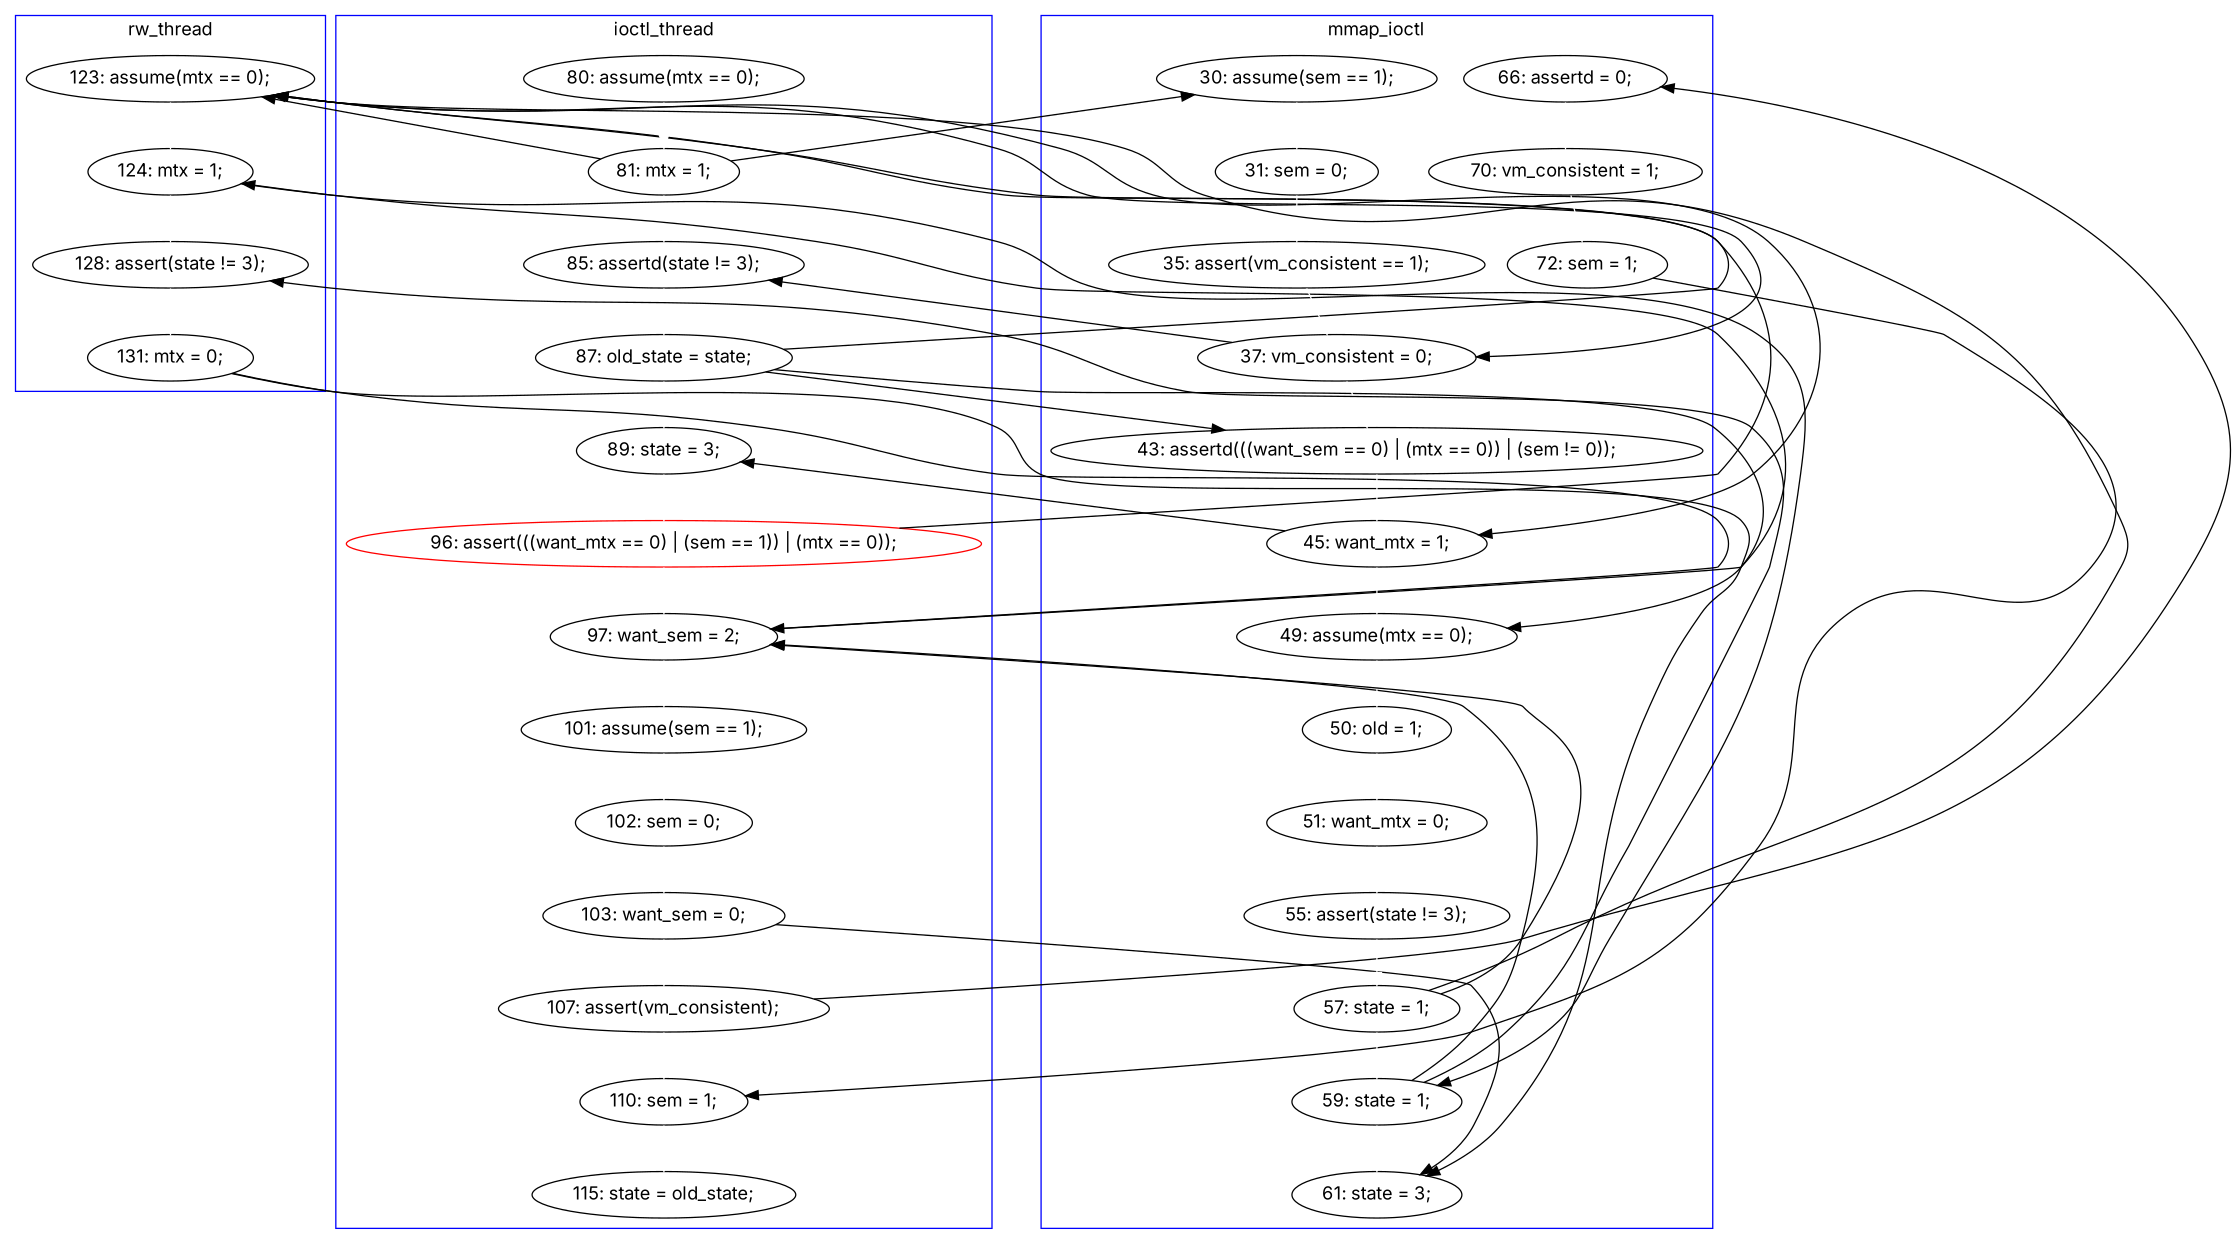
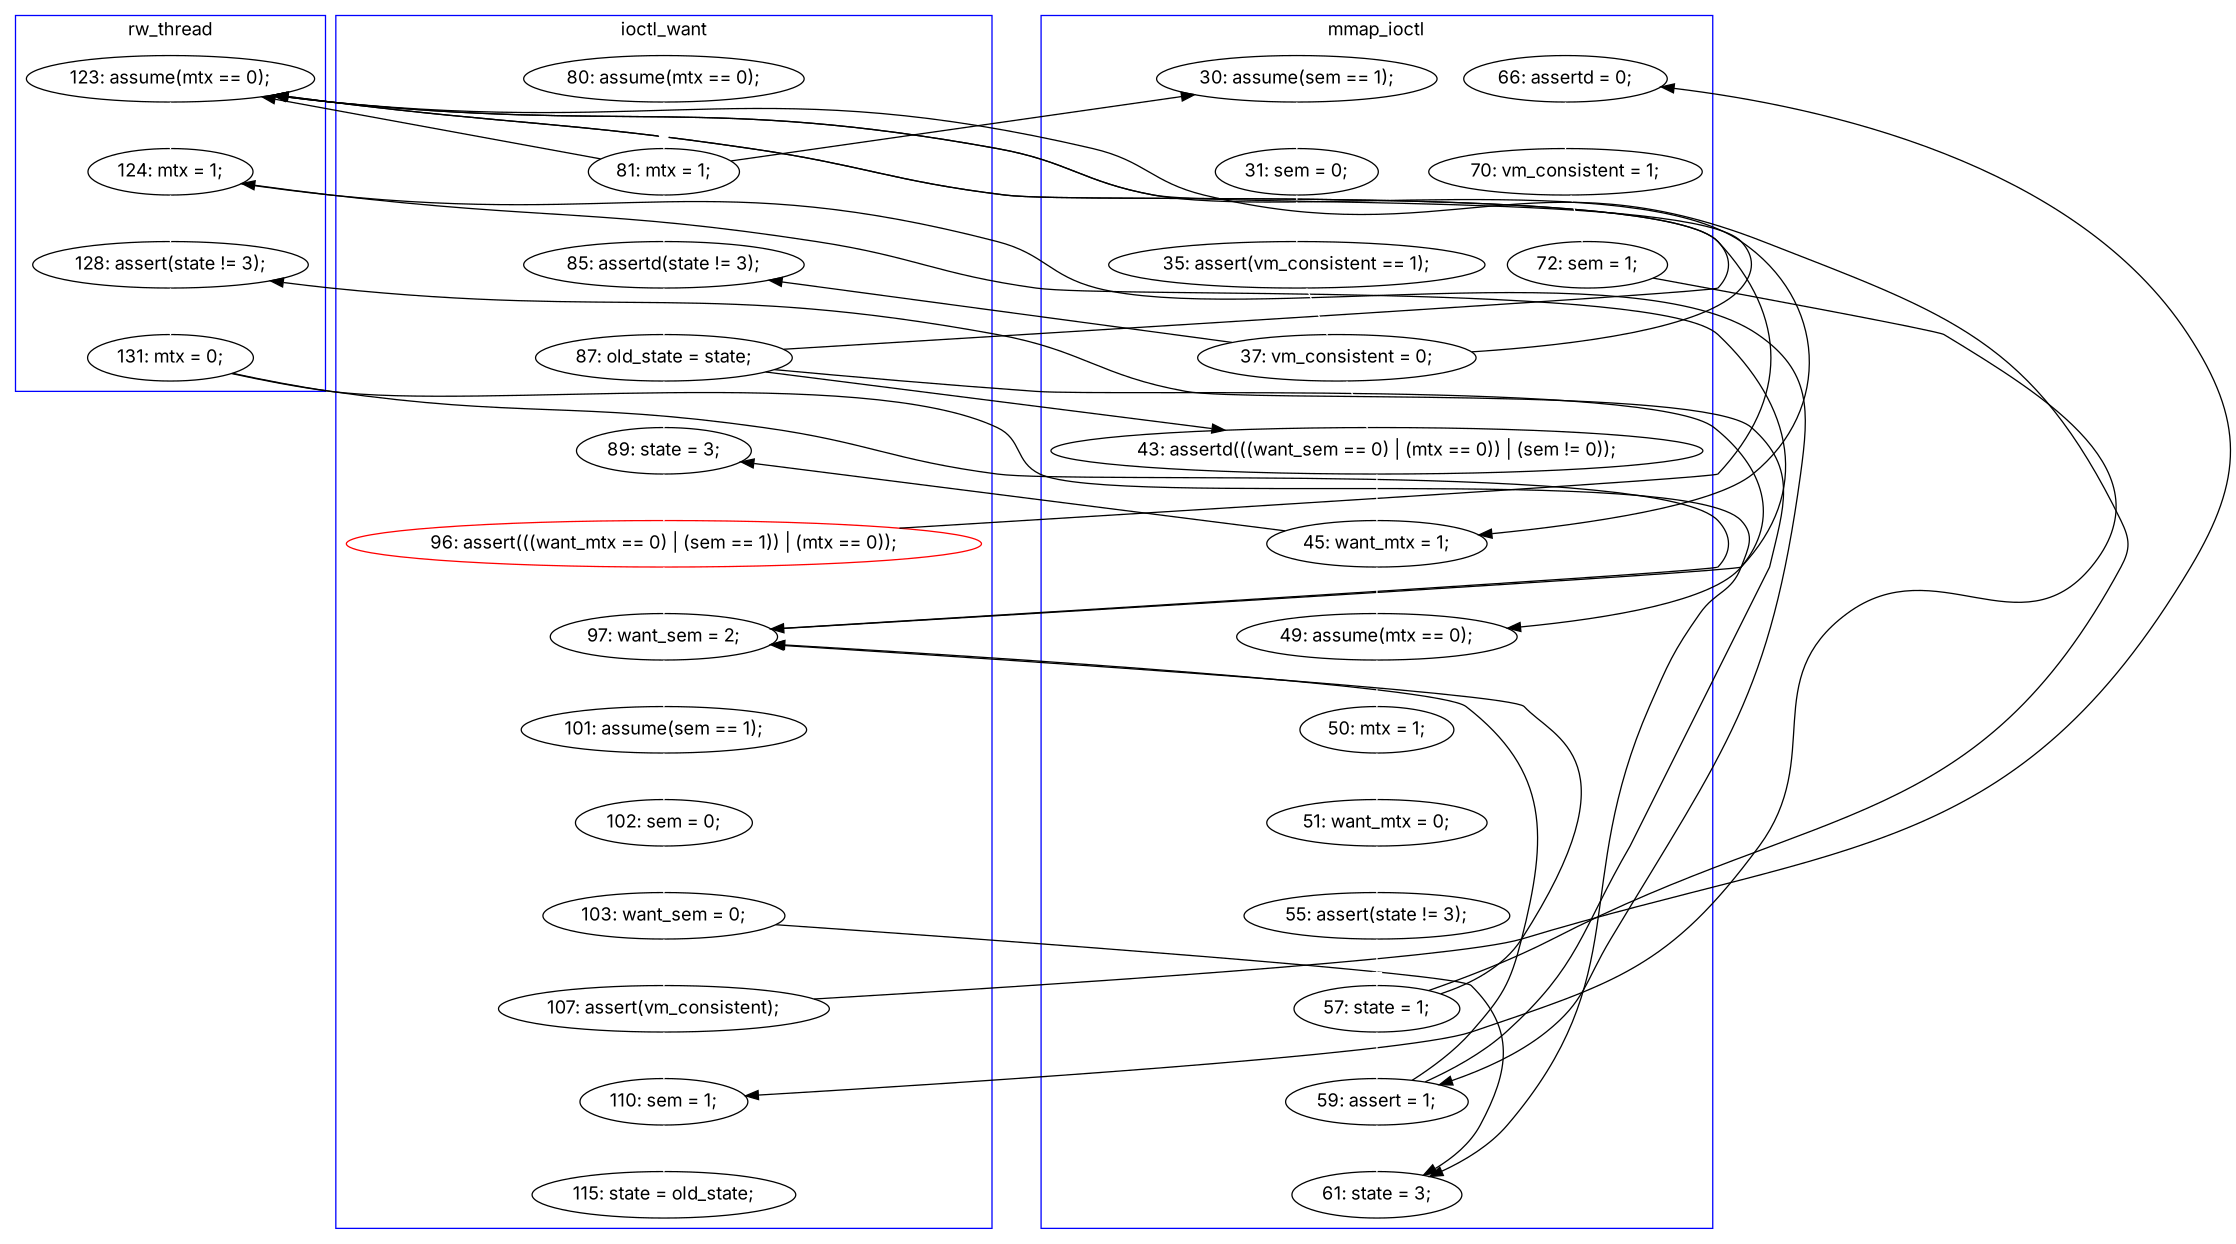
cluster "ioctl_thread": label "ioctl_thread" -> "ioctl_want"
edge "123: assume(mtx == 0);" -> "37: vm_consistent = 0;": reversed
node "50: old = 1;": label "50: old = 1;" -> "50: mtx = 1;"
node "59: state = 1;": label "59: state = 1;" -> "59: assert = 1;"
